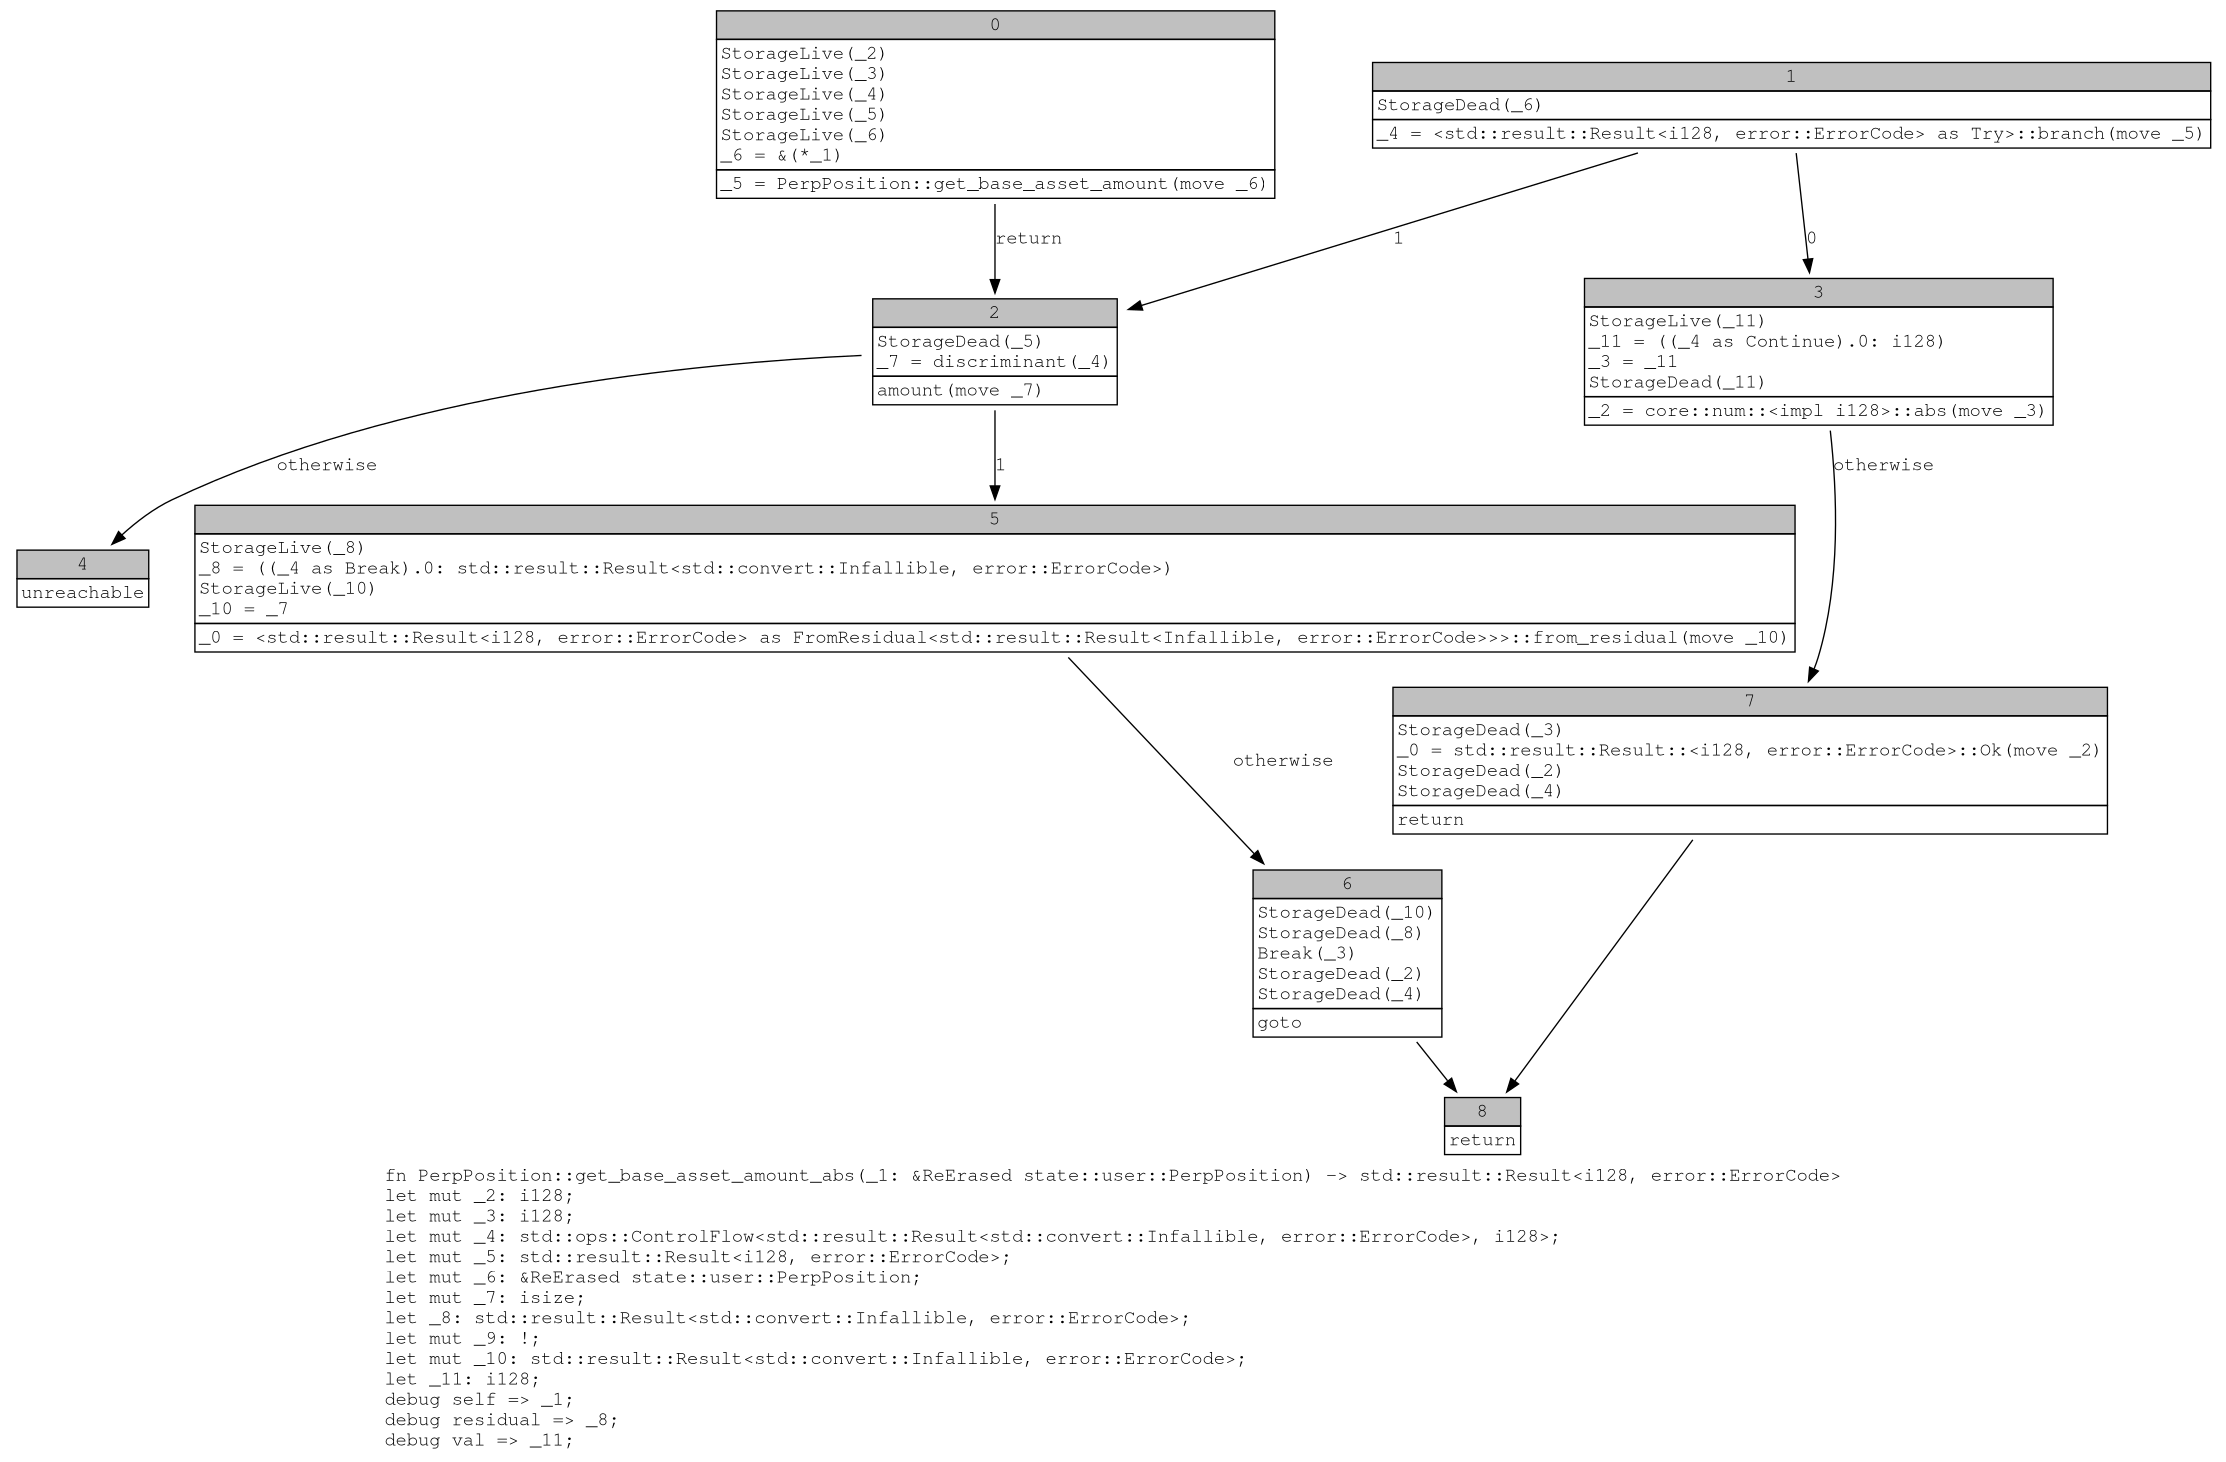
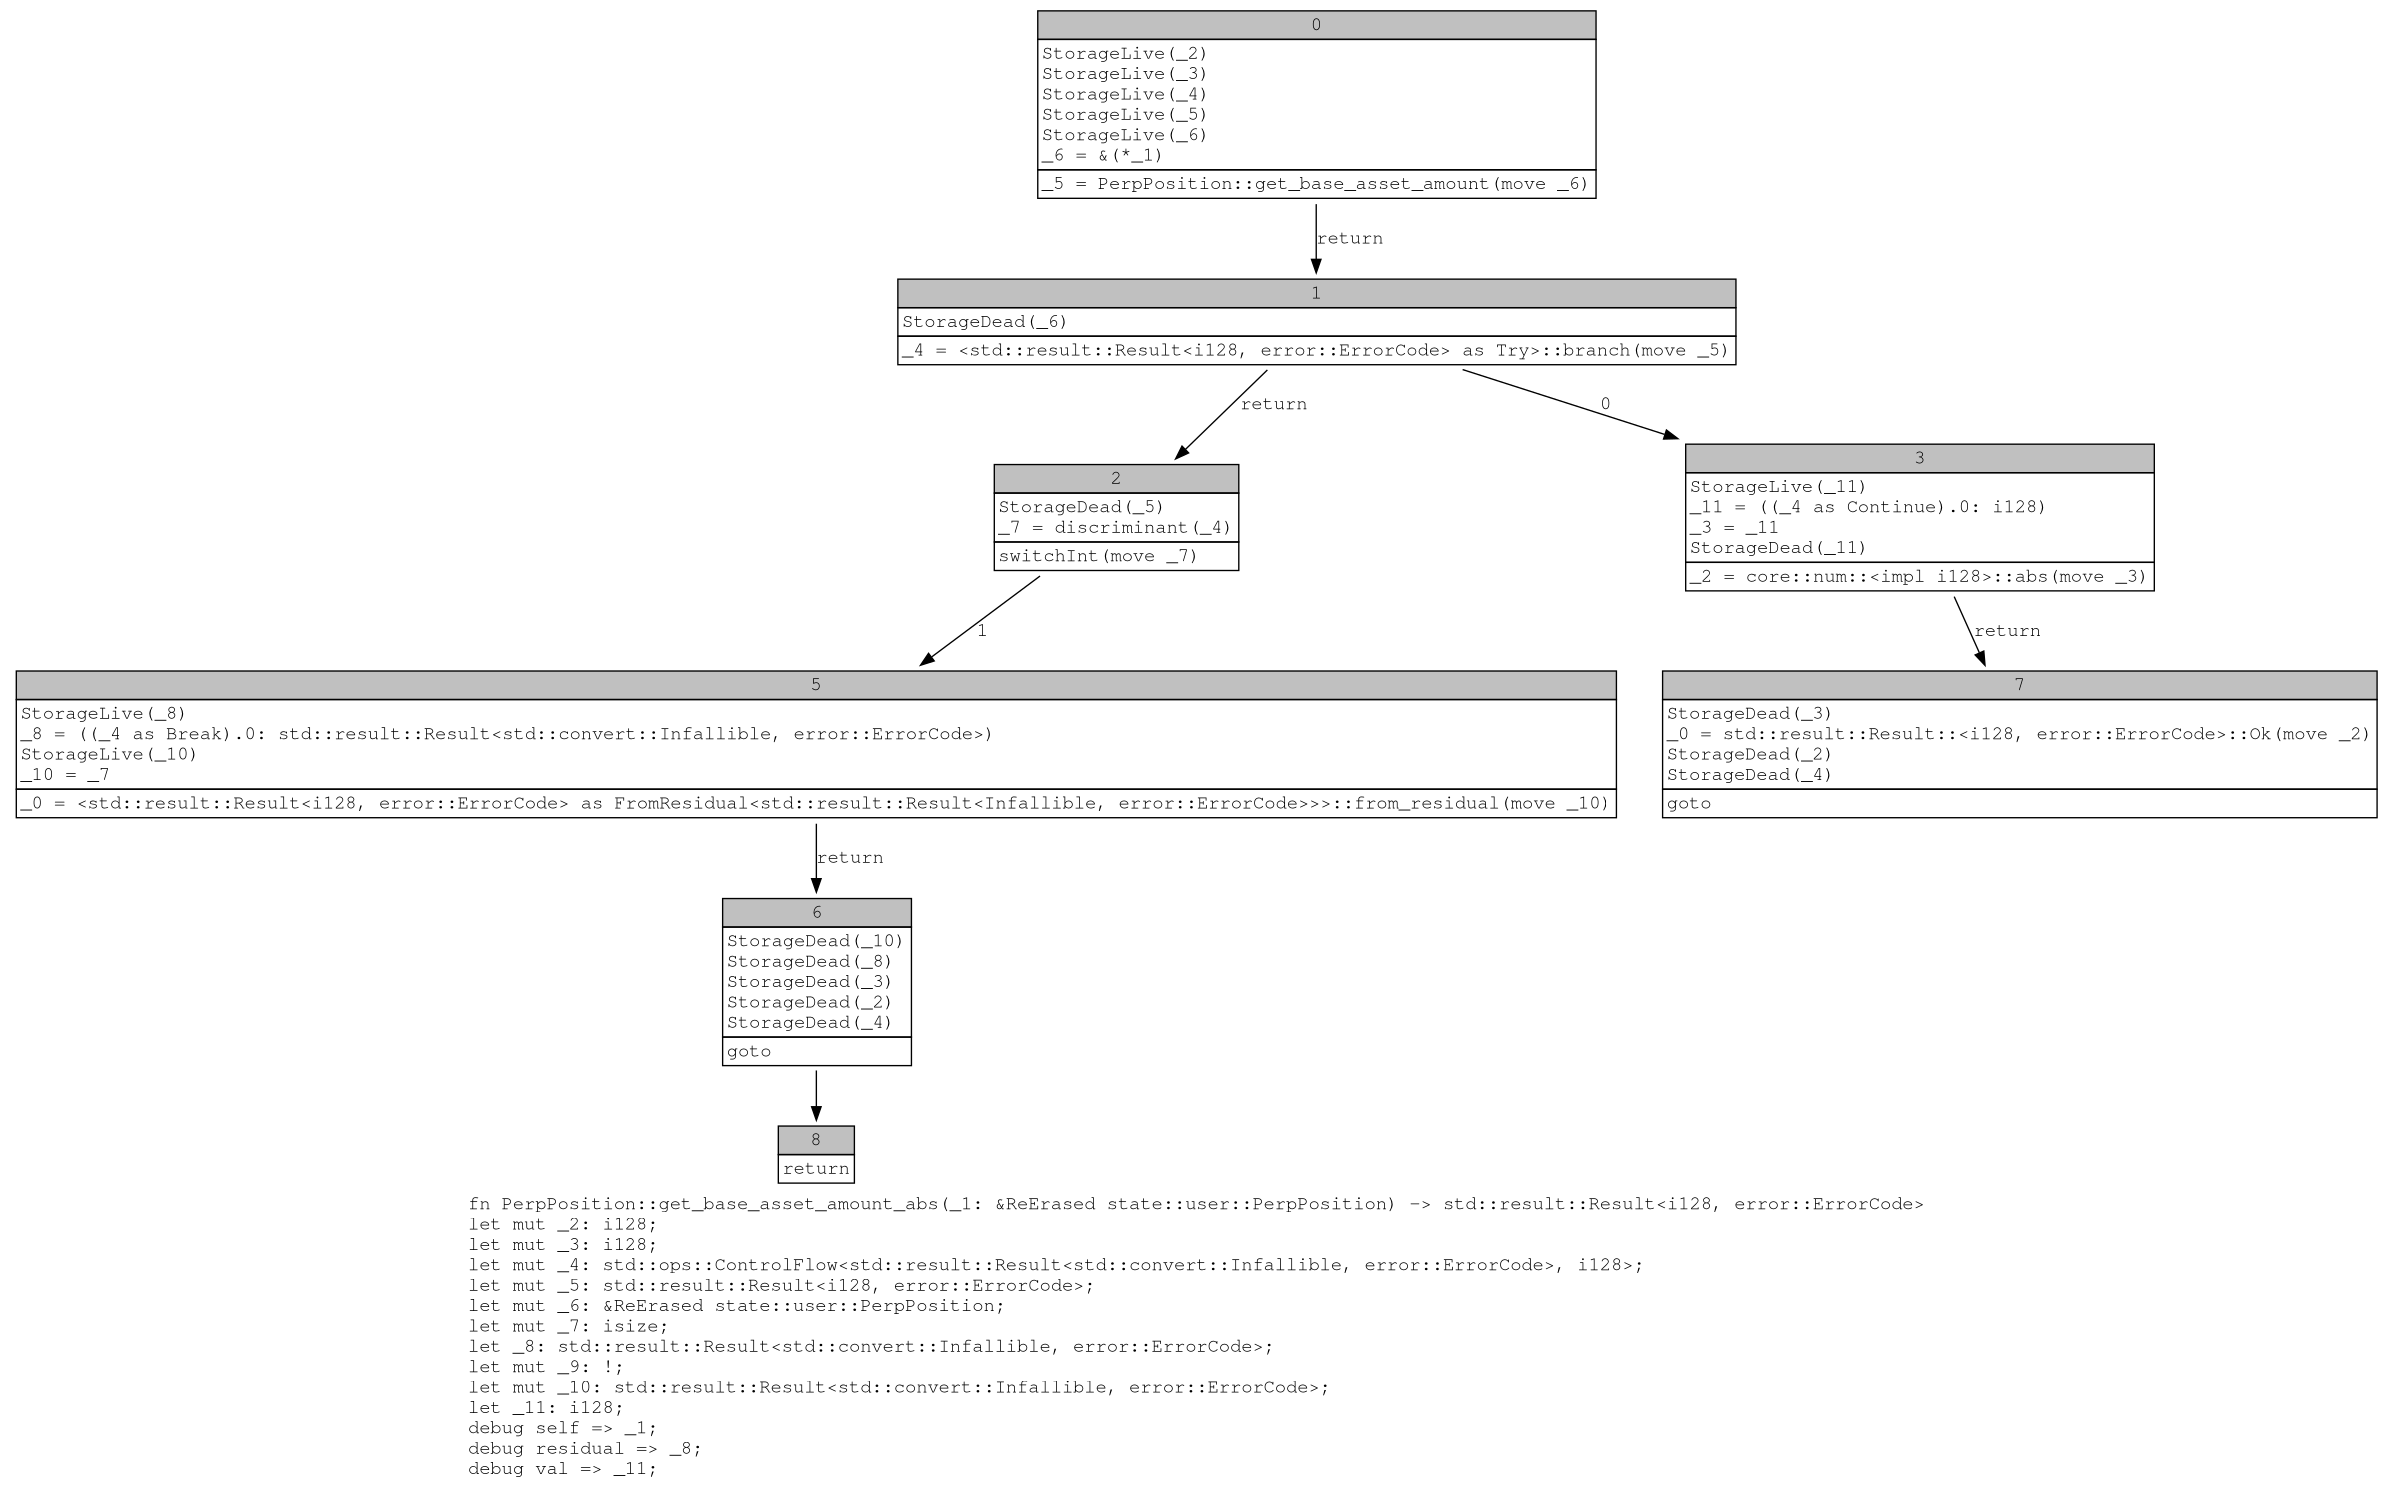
edge "1" -> "2": label "1" -> "return"
edge "0" -> "2": now "0" -> "1"
node "2": text "amount(move _7)" -> "switchInt(move _7)"
edge "3" -> "7": label "otherwise" -> "return"
node "4": removed
edge "5" -> "6": label "otherwise" -> "return"
node "7": text "return" -> "goto"
node "6": text "Break(_3)" -> "StorageDead(_3)"
edge "7" -> "8": removed
